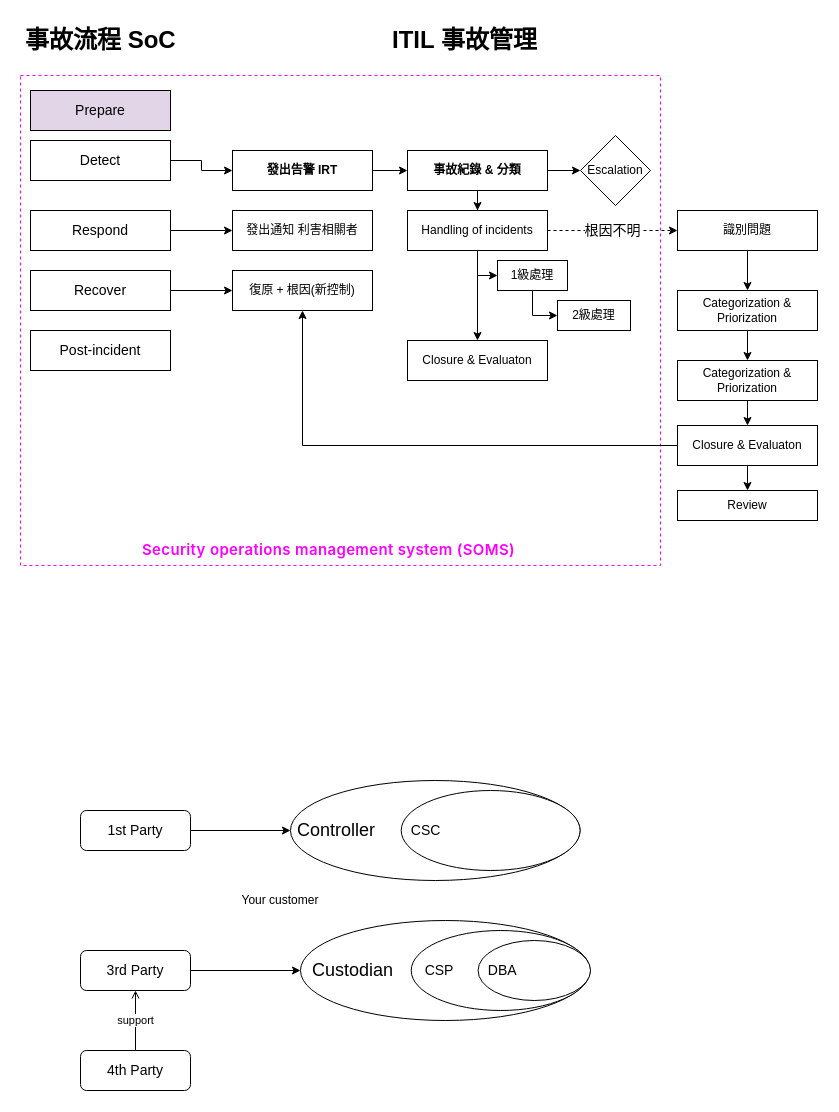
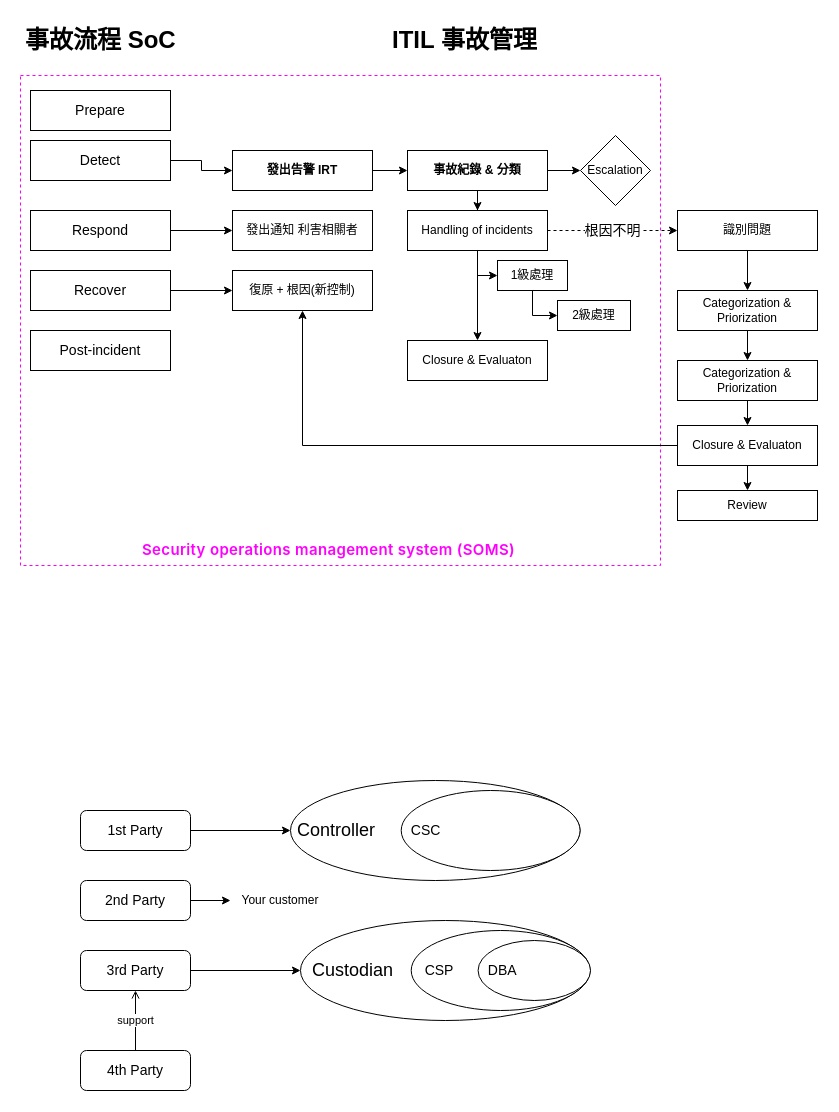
node "Prepare": fillcolor #e1d5e7 -> #ffffff
node "2nd Party": added
edge "2nd Party" -> "Your customer": added
